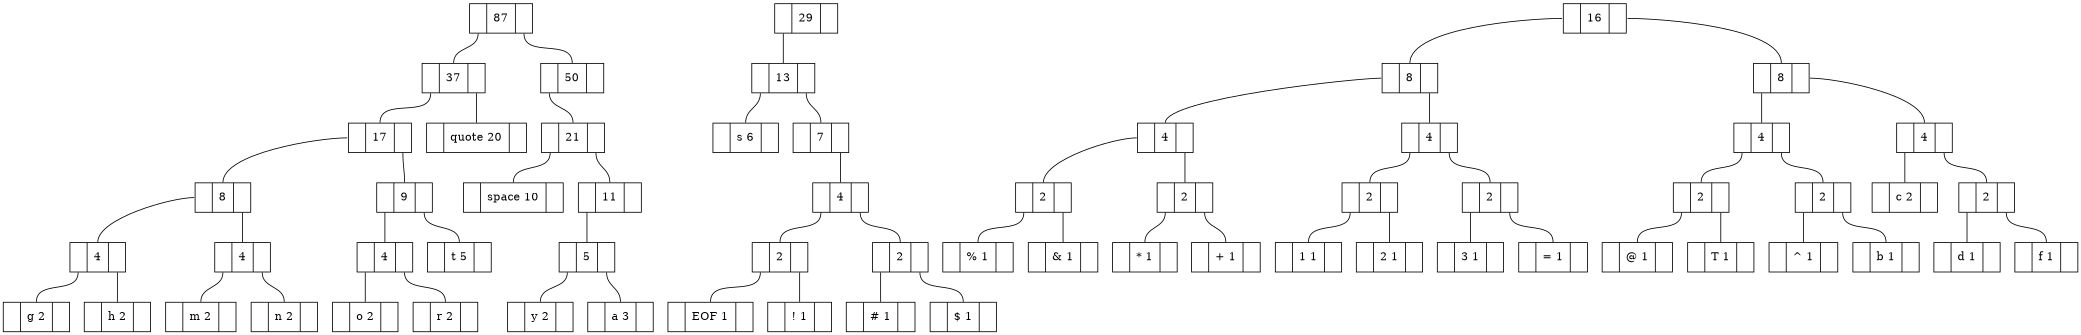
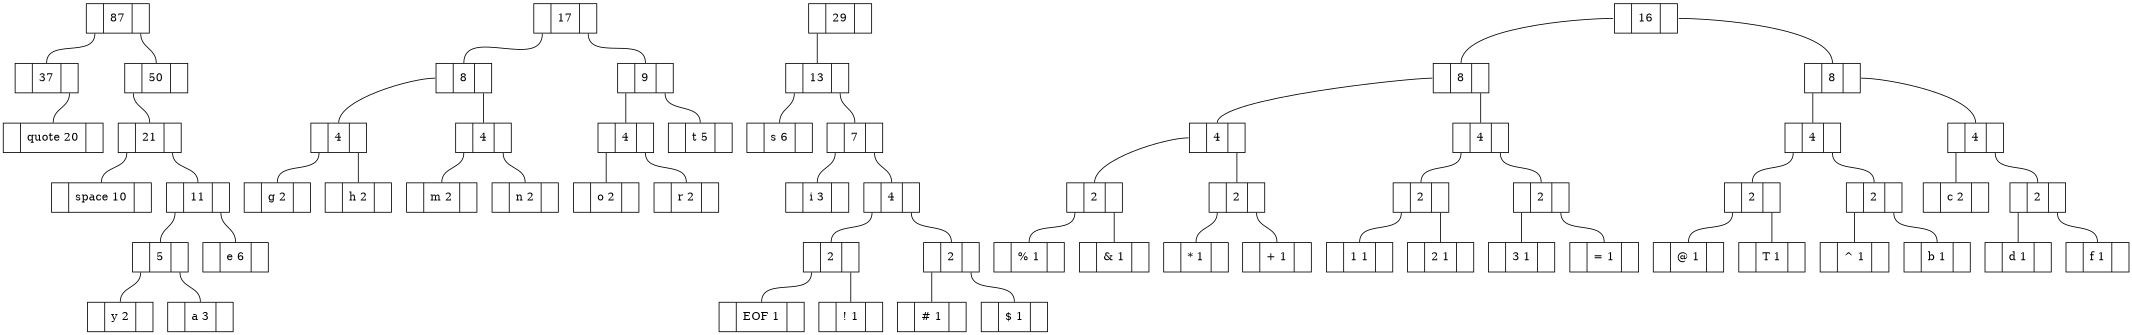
edge "37" -- "17": removed
node "i 3": added
node "e 6": added
